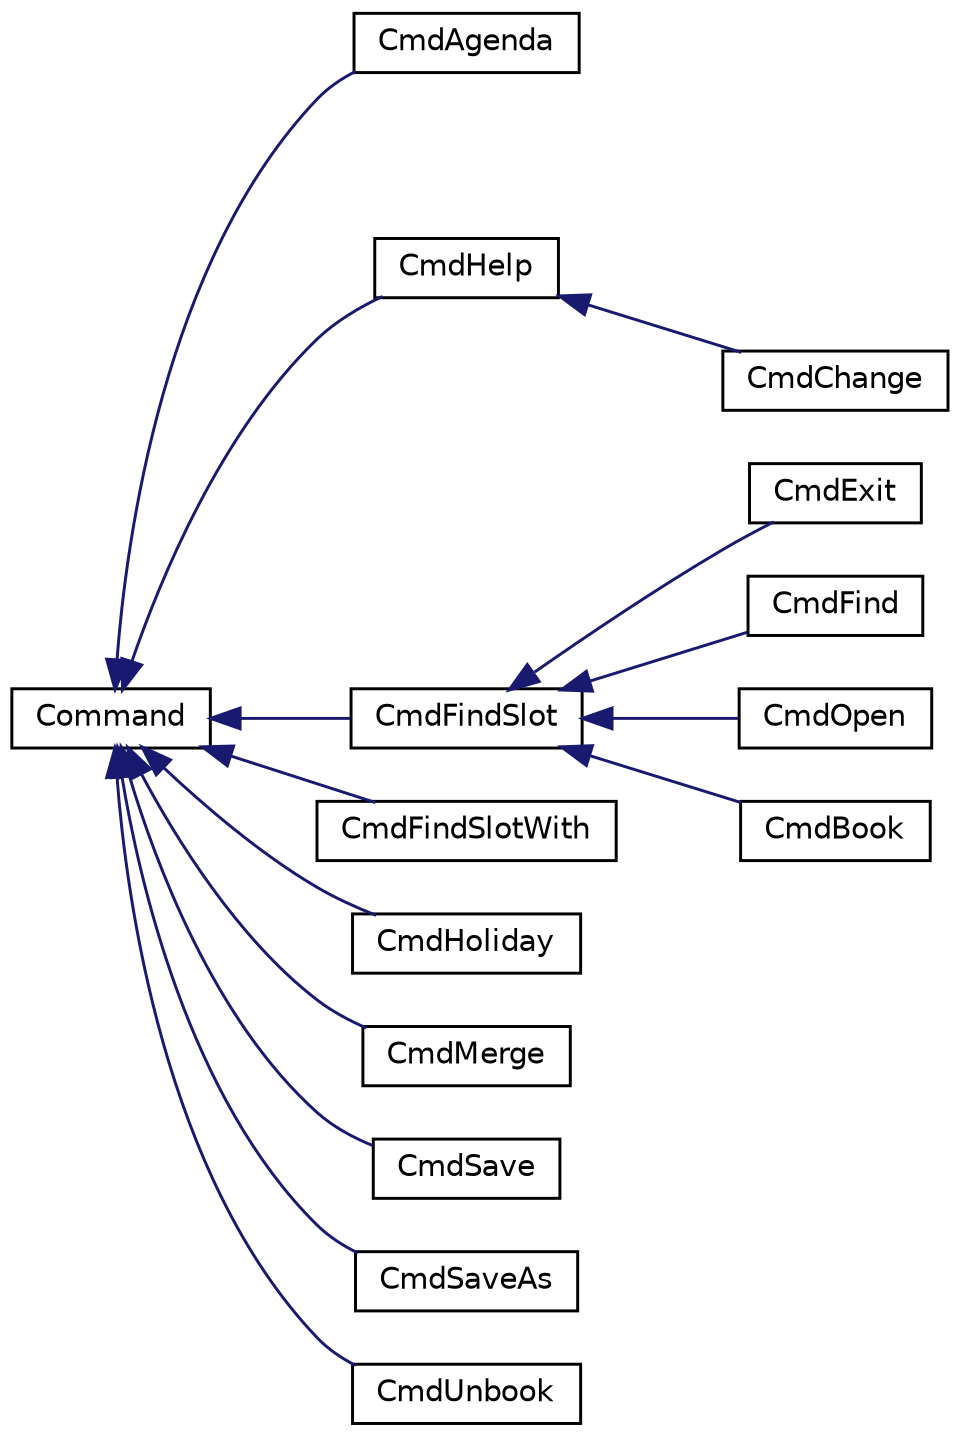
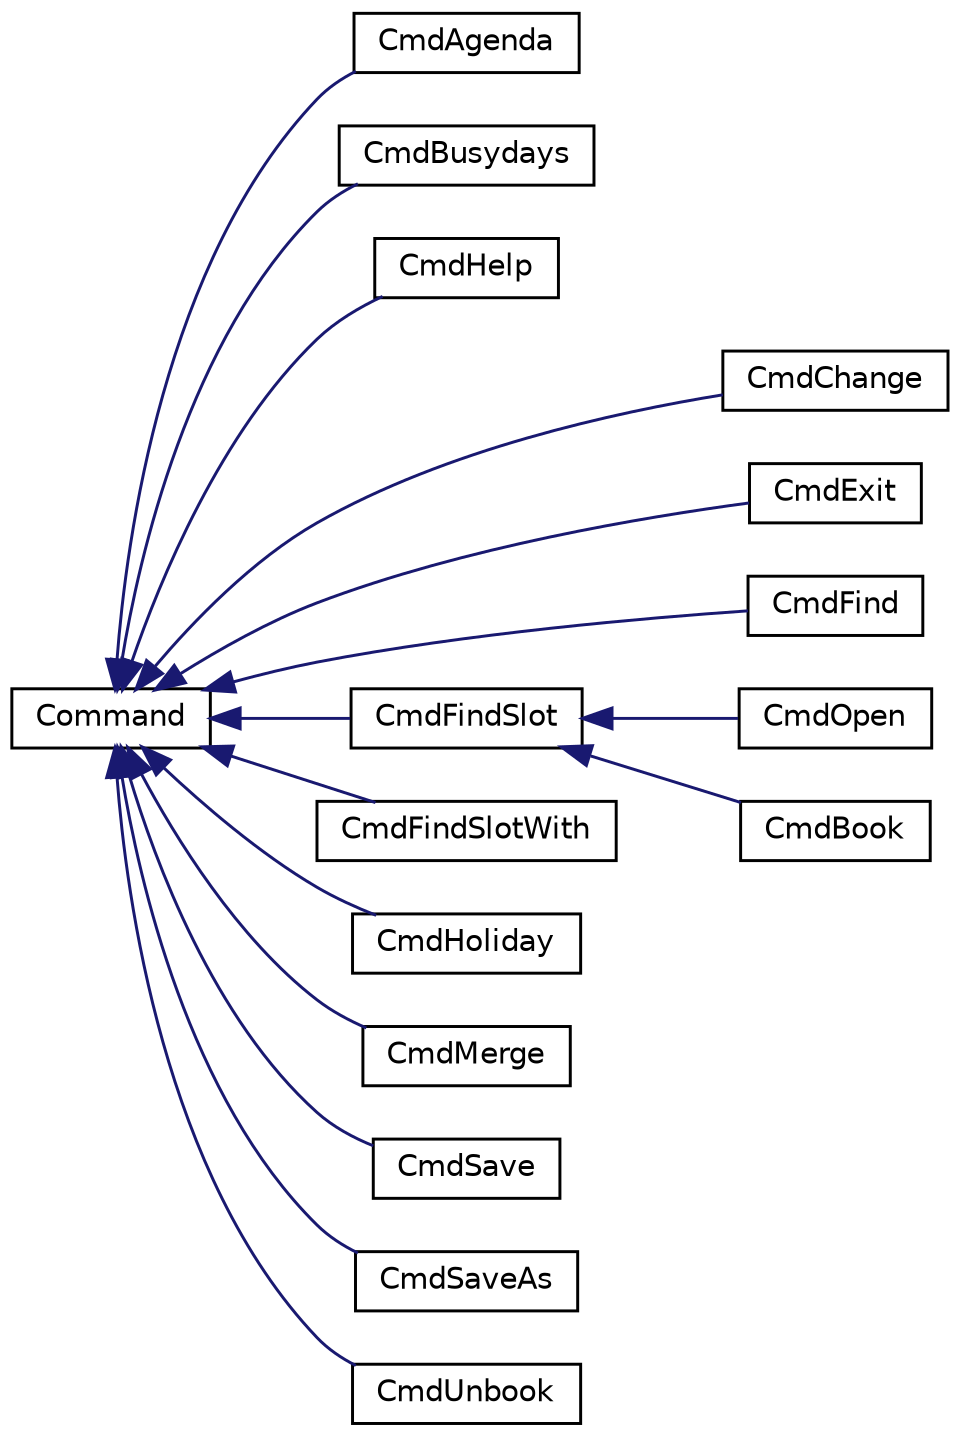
node "CmdBusydays": added
edge "CmdChange" -> "CmdHelp": now "CmdChange" -> "Command"
edge "CmdExit" -> "CmdFindSlot": now "CmdExit" -> "Command"
edge "CmdFind" -> "CmdFindSlot": now "CmdFind" -> "Command"
